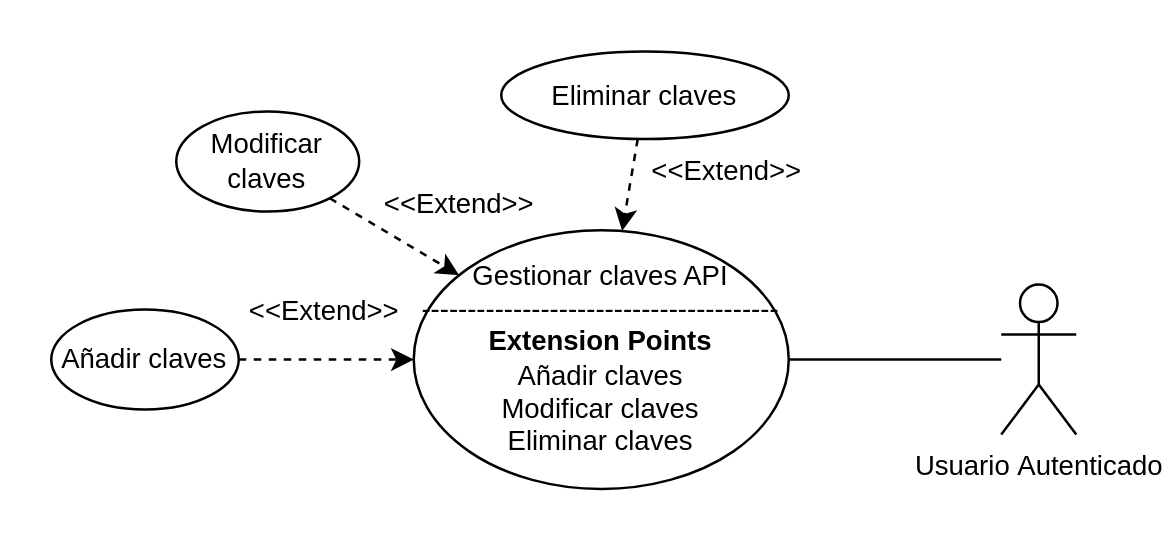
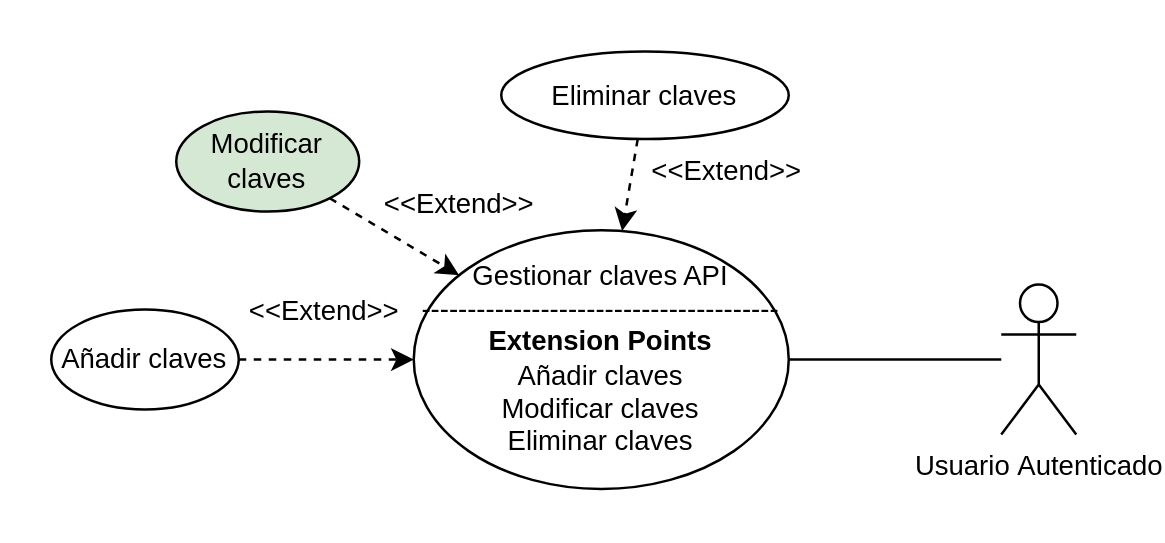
node "Modificar claves": fillcolor #ffffff -> #d5e8d4
